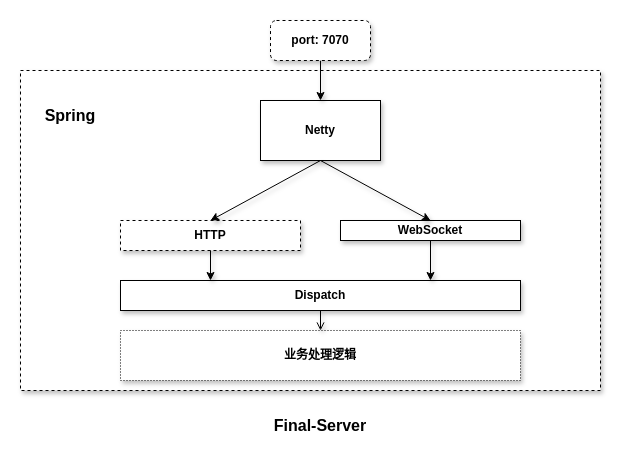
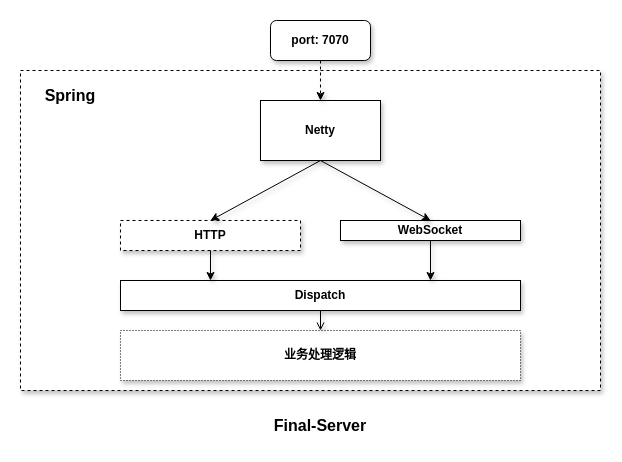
node "port: 7070": style dashed -> solid
edge "port: 7070" -> "Netty": style solid -> dashed
node "Spring": moved (71, 116) -> (71, 96)
